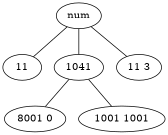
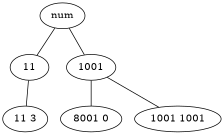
edge "num" -- "11 3": now "11" -- "11 3"
node "1041": label "1041" -> "1001"
